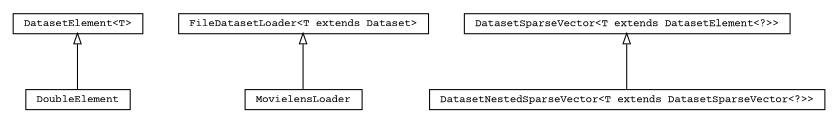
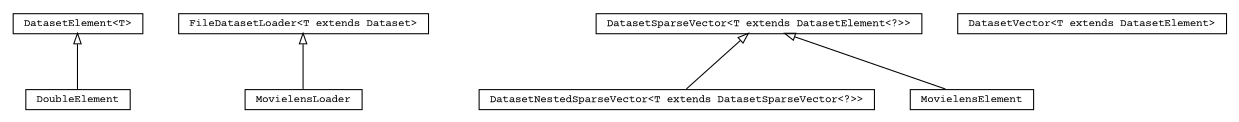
node "DatasetVector<T extends DatasetElement>": added
node "MovielensElement": added
